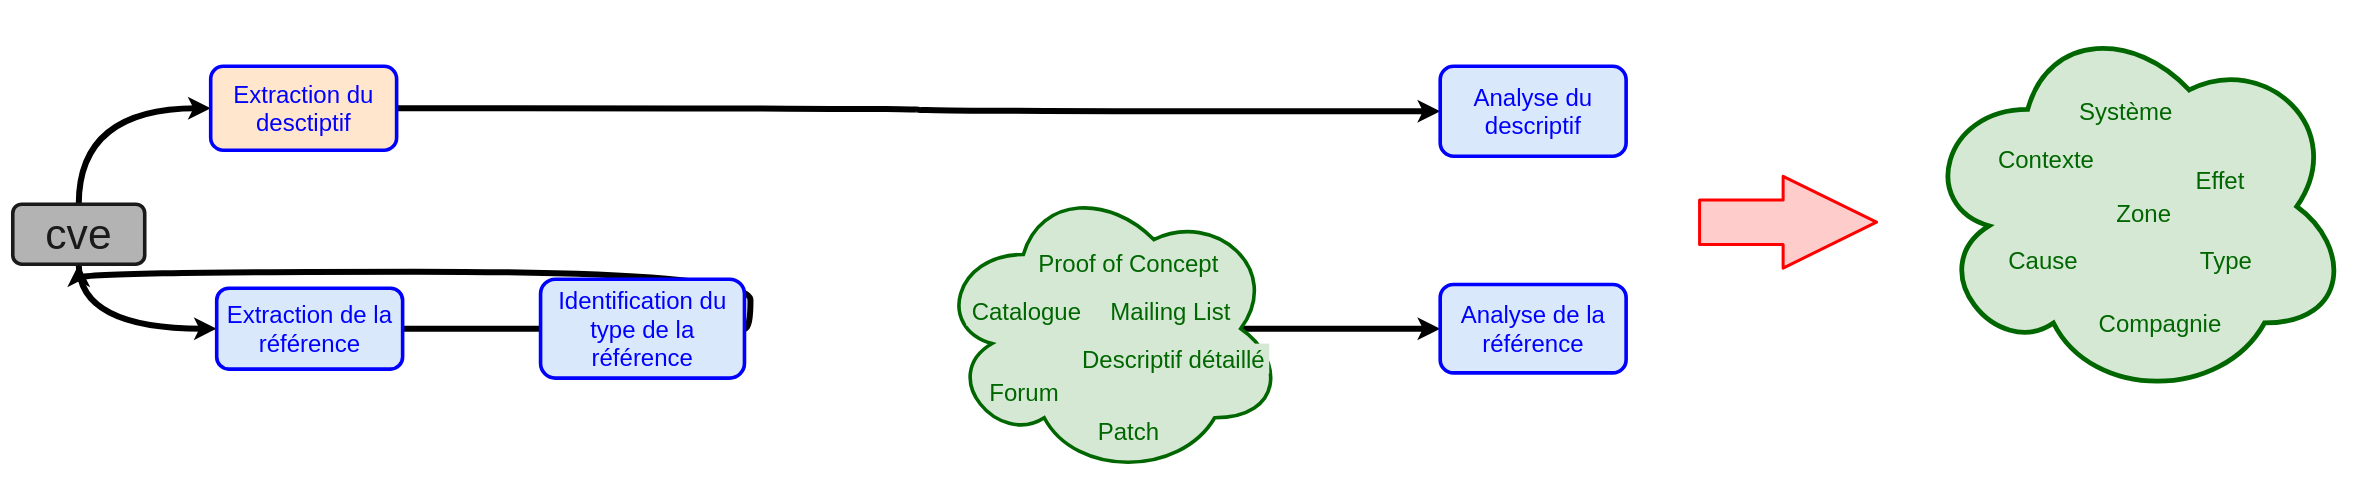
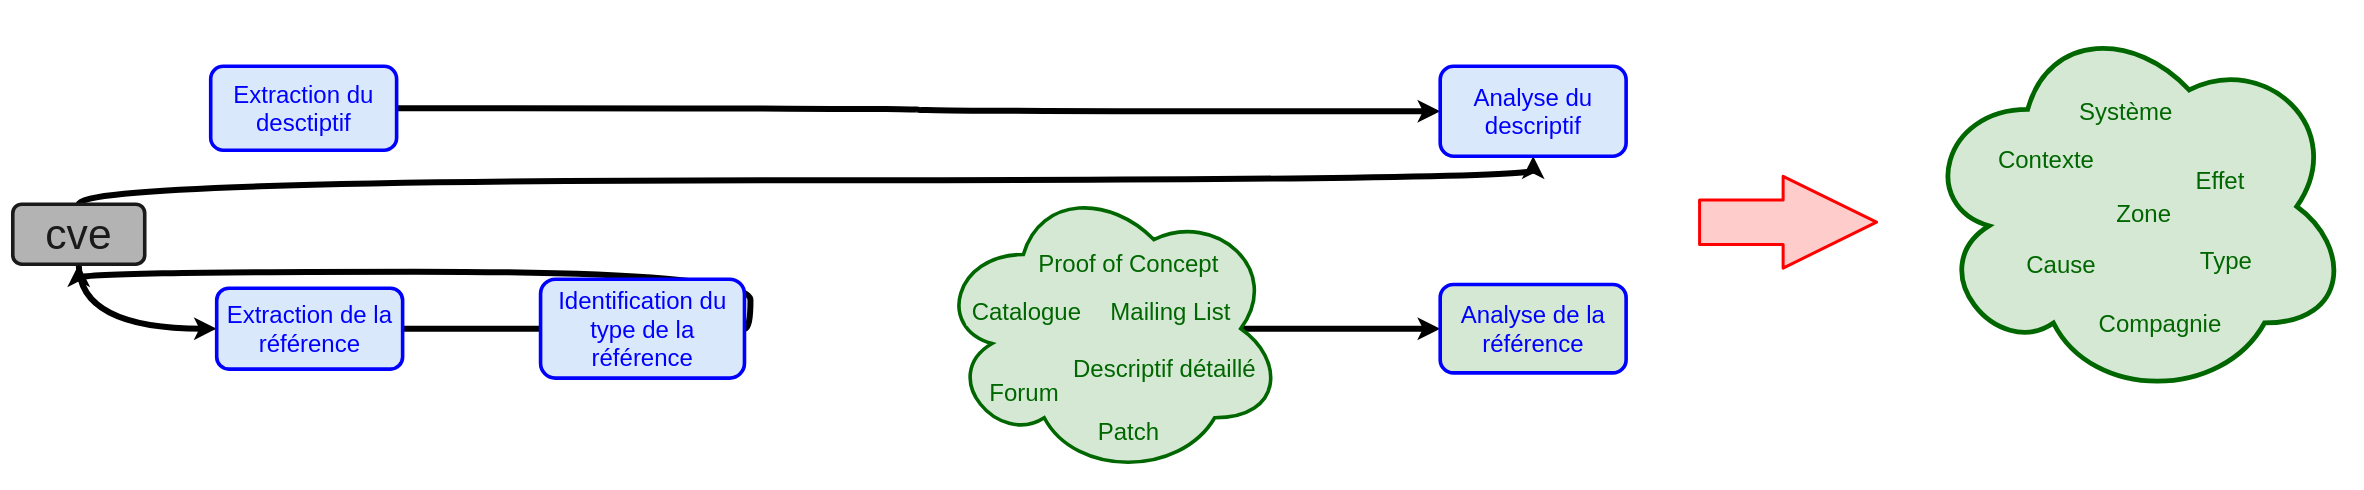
node "Extraction du desctiptif": fillcolor #ffe6cc -> #dae8fc
edge "cve" -> "Extraction du desctiptif": now "cve" -> "Analyse du descriptif"
node "Cause": size 78x30 -> 114x39
node "Analyse de la référence": fillcolor #dae8fc -> #d5e8d4
node "Descriptif détaillé": moved (1173, 359) -> (1164, 368)
